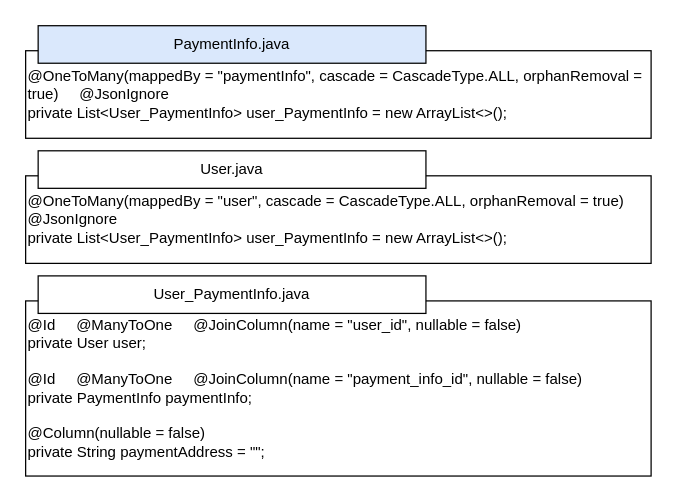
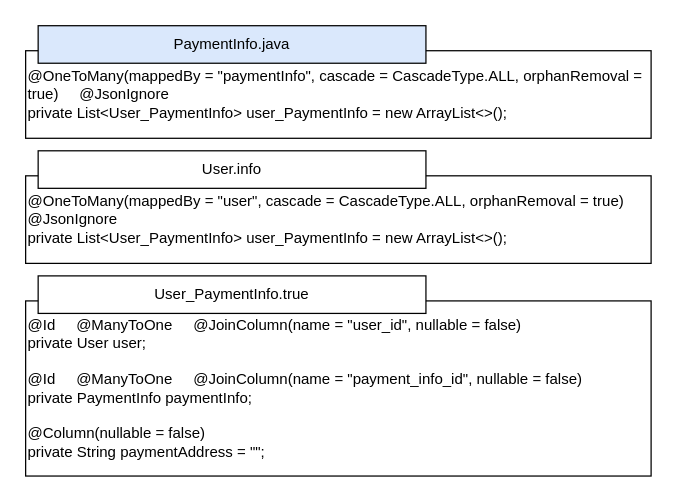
node "User.java": label "User.java" -> "User.info"
node "User_PaymentInfo.java": label "User_PaymentInfo.java" -> "User_PaymentInfo.true"
